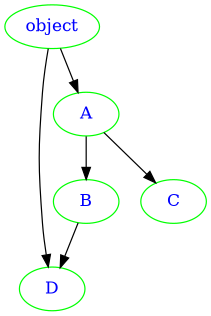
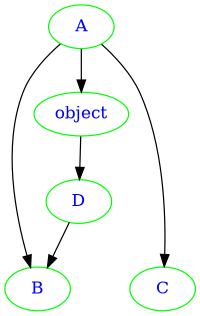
edge "object" -> "A": reversed
edge "B" -> "D": reversed
